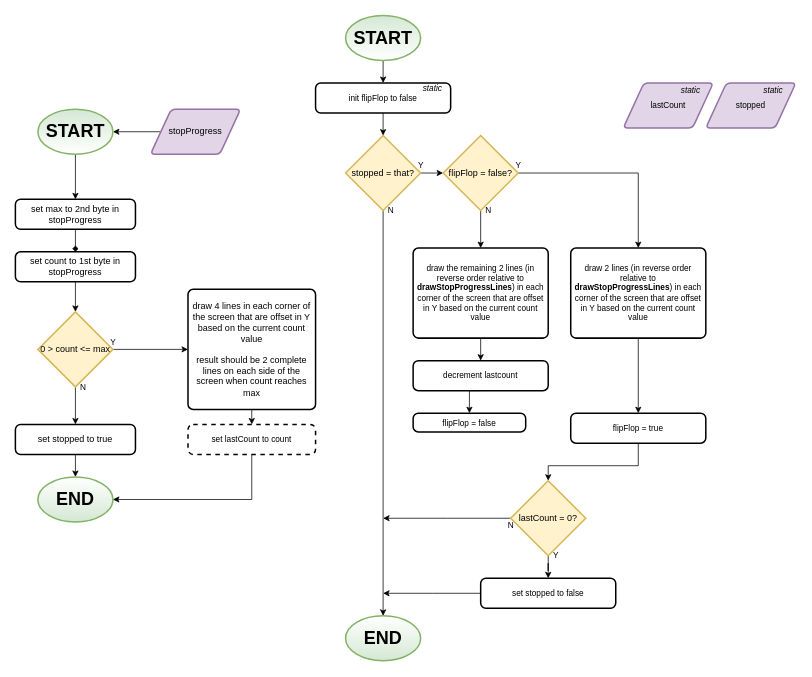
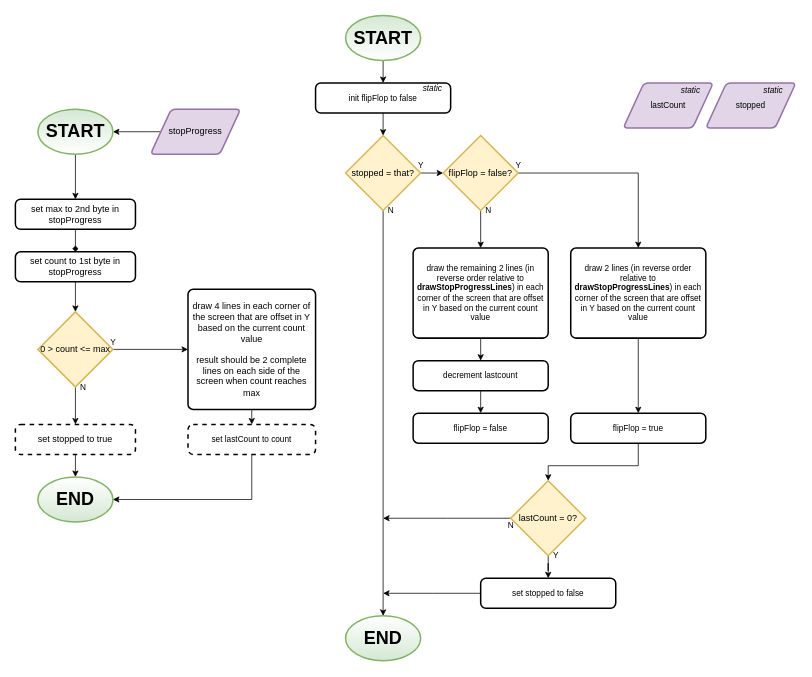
node "flipFlop = false": size 113x19 -> 135x30
node "set stopped to true": style solid -> dashed
